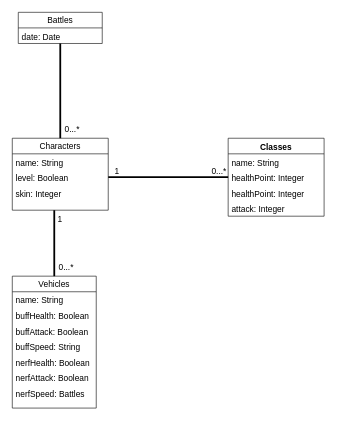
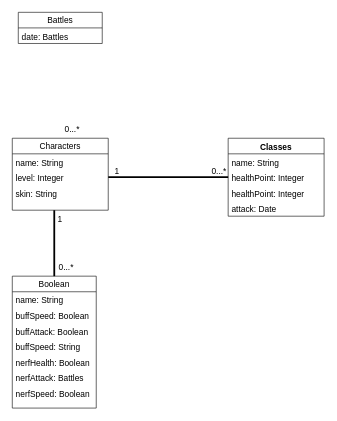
node "date: Date": label "date: Date" -> "date: Battles"
edge "Battles" -- "Characters": removed
node "level: Boolean": label "level: Boolean" -> "level: Integer"
node "skin: Integer": label "skin: Integer" -> "skin: String"
node "attack: Integer": label "attack: Integer" -> "attack: Date"
node "Vehicles": label "Vehicles" -> "Boolean"
node "buffHealth: Boolean": label "buffHealth: Boolean" -> "buffSpeed: Boolean"
node "nerfAttack: Boolean": label "nerfAttack: Boolean" -> "nerfAttack: Battles"
node "nerfSpeed: Battles": label "nerfSpeed: Battles" -> "nerfSpeed: Boolean"
